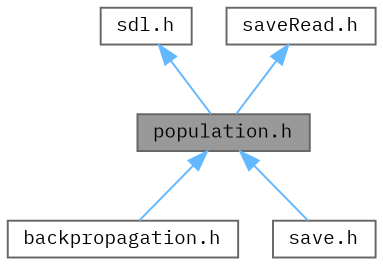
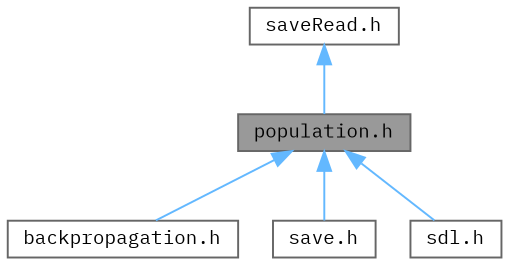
edge "population.h" -> "sdl.h": reversed
